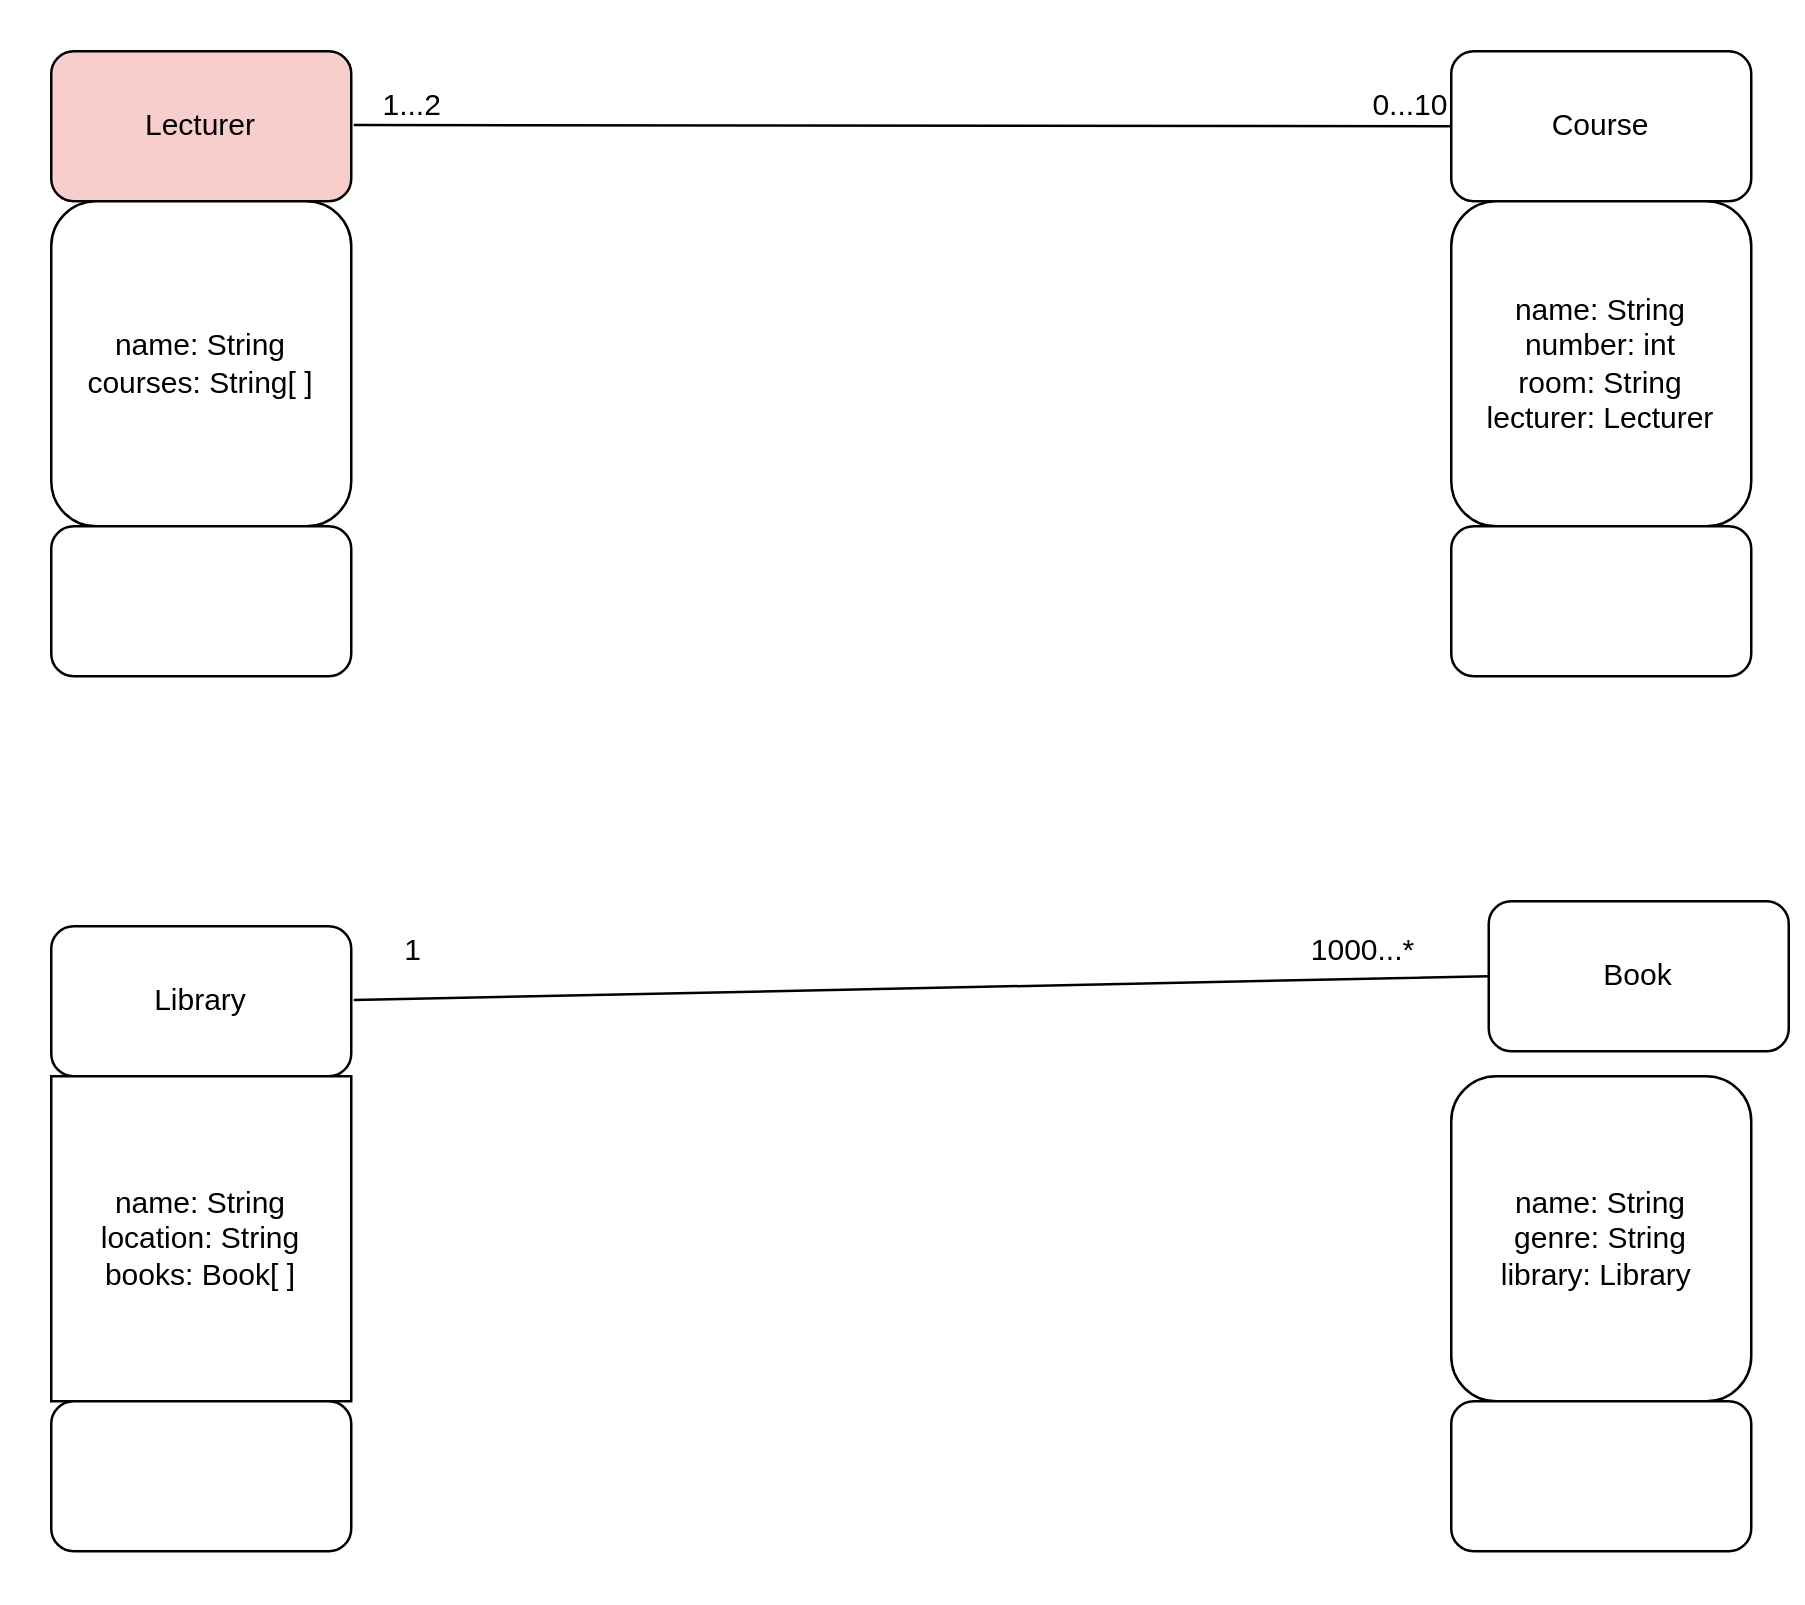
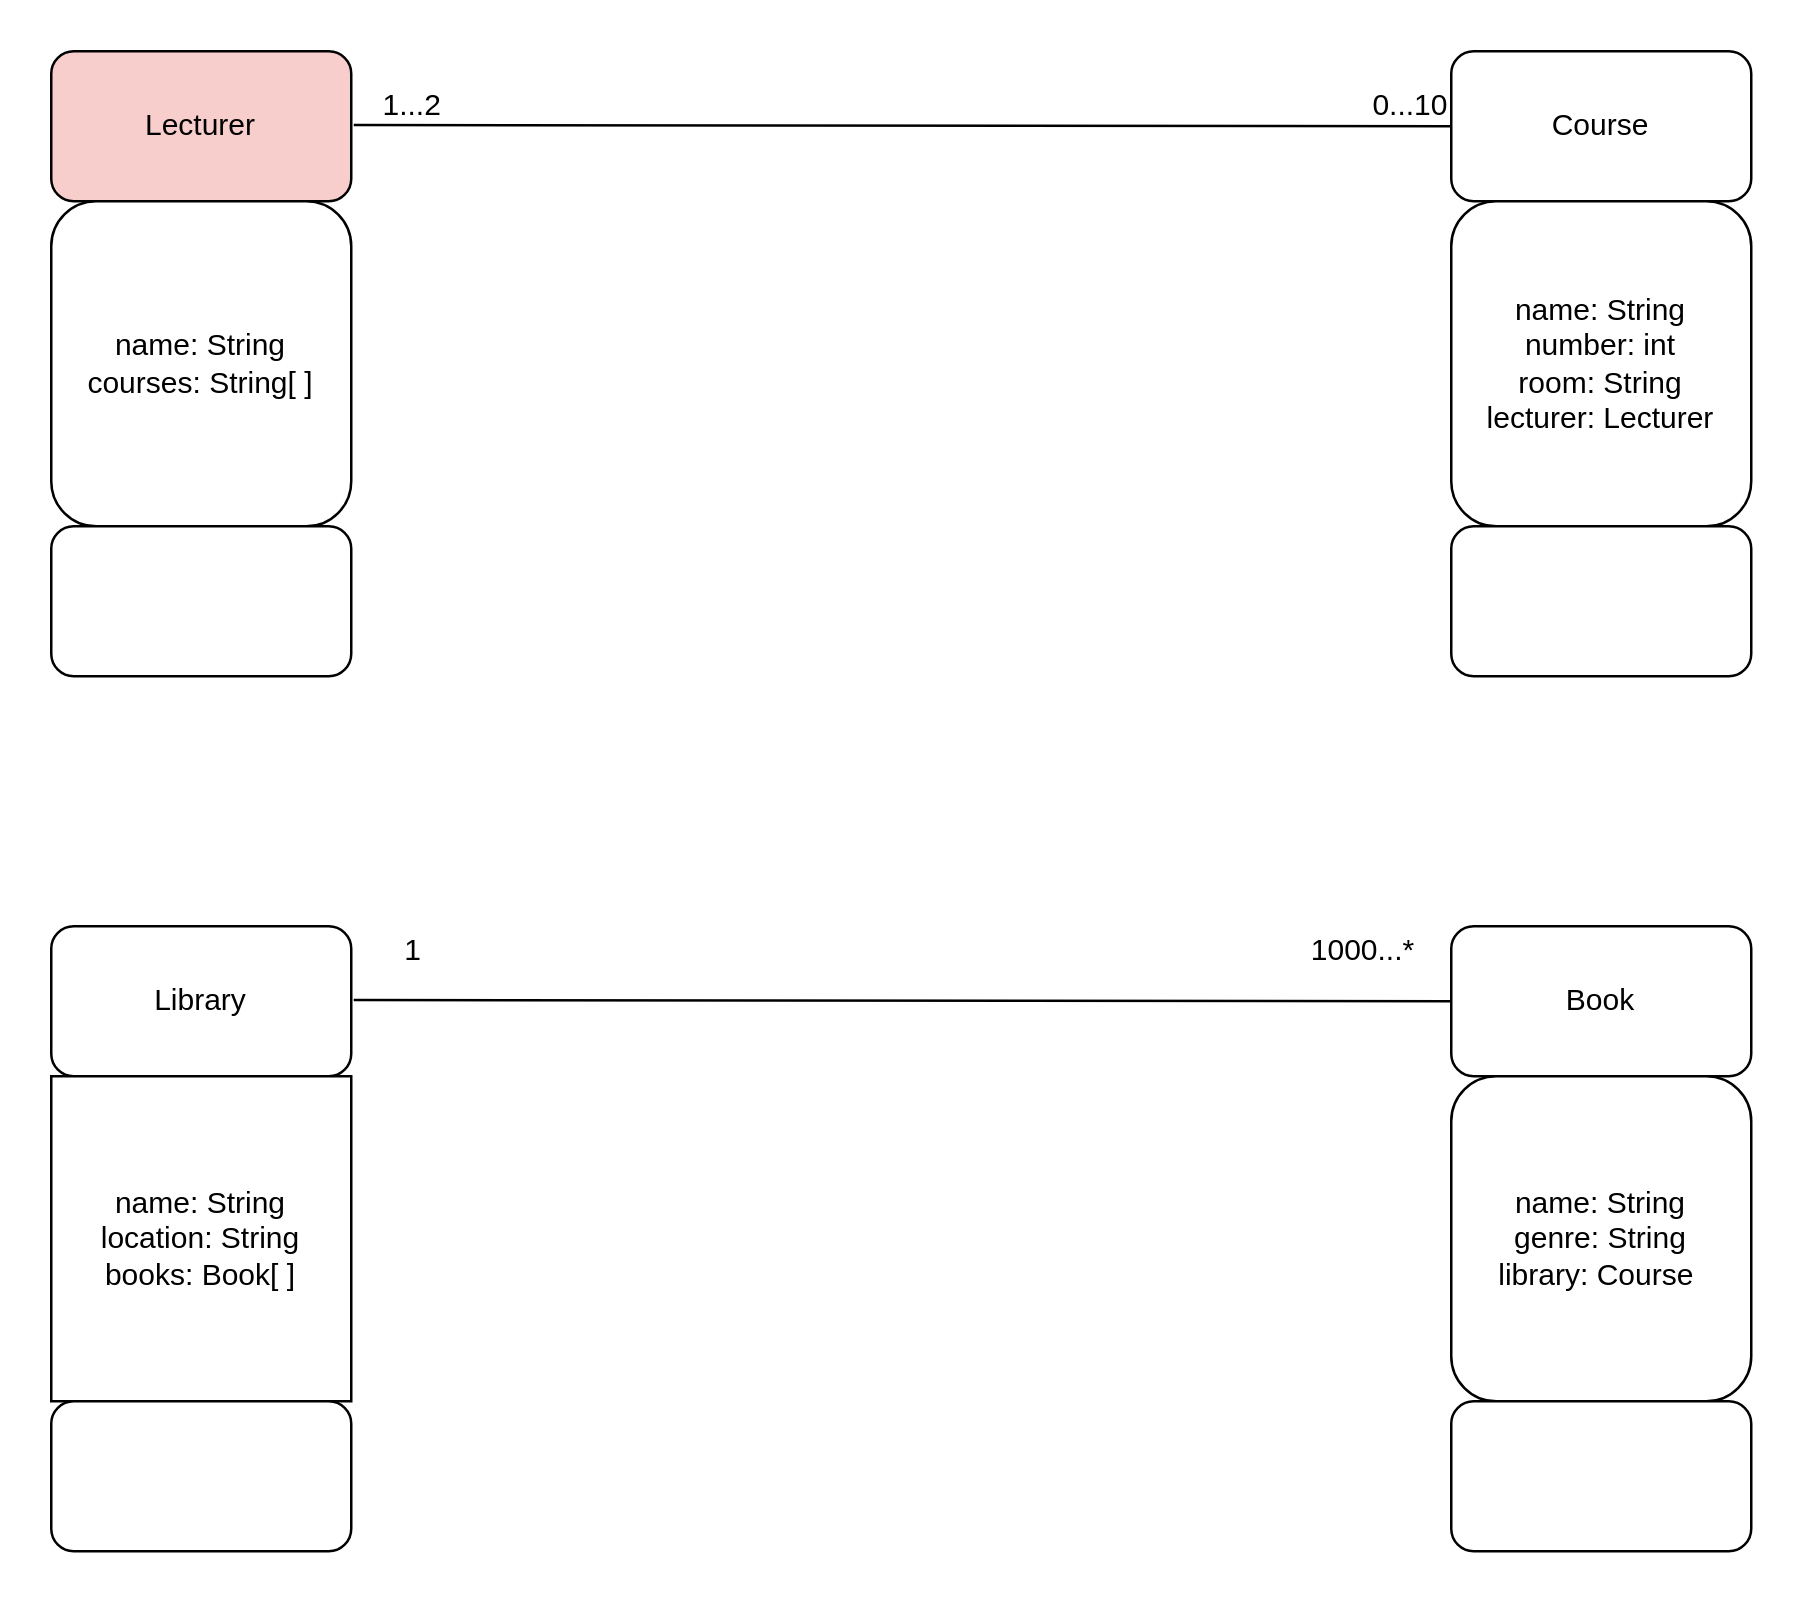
node "Book": moved (1639, 976) -> (1601, 1001)
node "name: String genre: String library: Library": label "name: String genre: String library: Library" -> "name: String genre: String library: Course"
